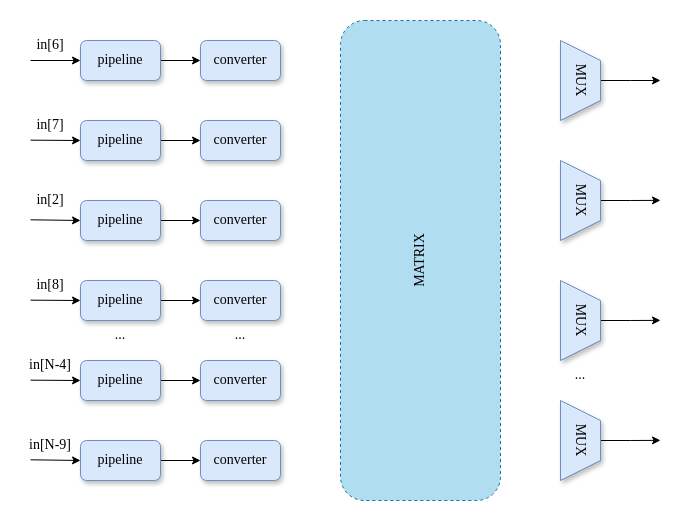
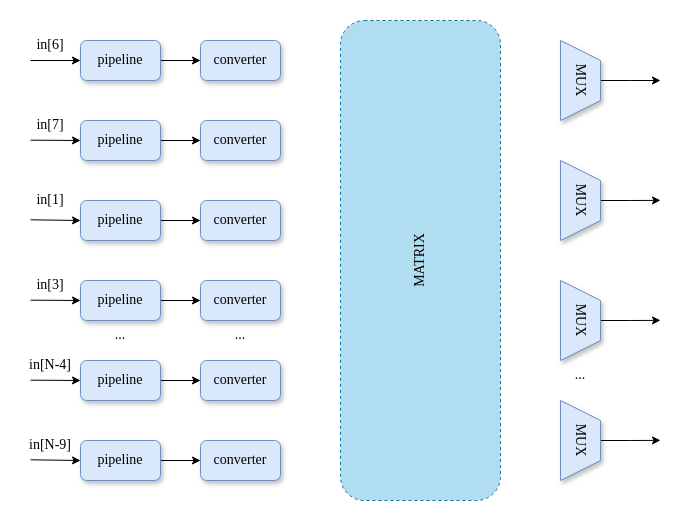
node "in[2]": label "in[2]" -> "in[1]"
node "in[8]": label "in[8]" -> "in[3]"
